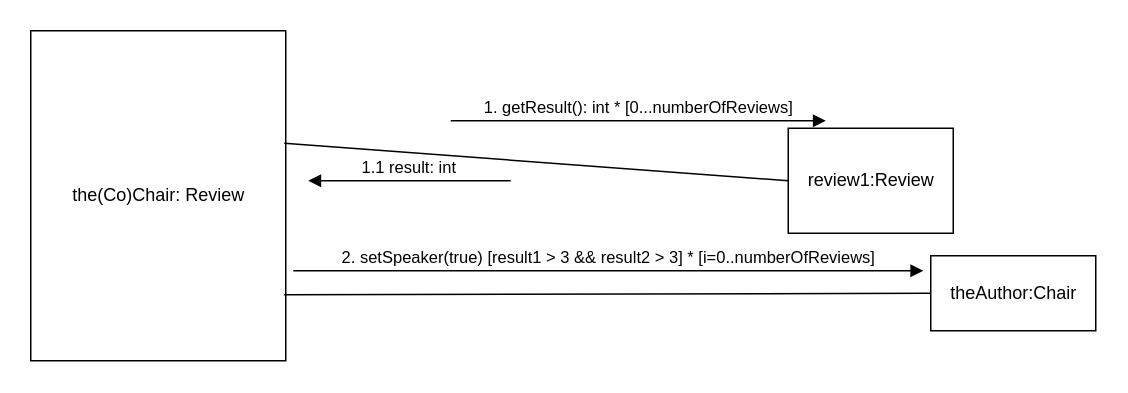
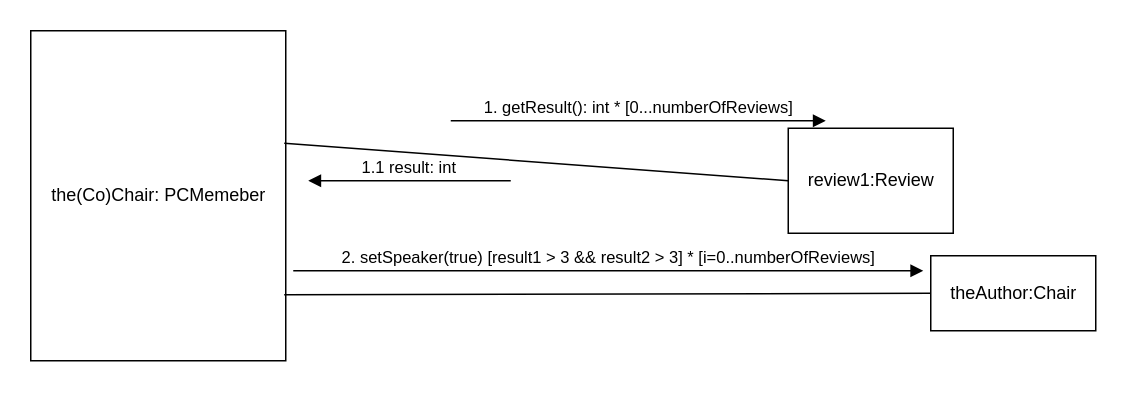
node "the(Co)Chair: Review": label "the(Co)Chair: Review" -> "the(Co)Chair: PCMemeber"
